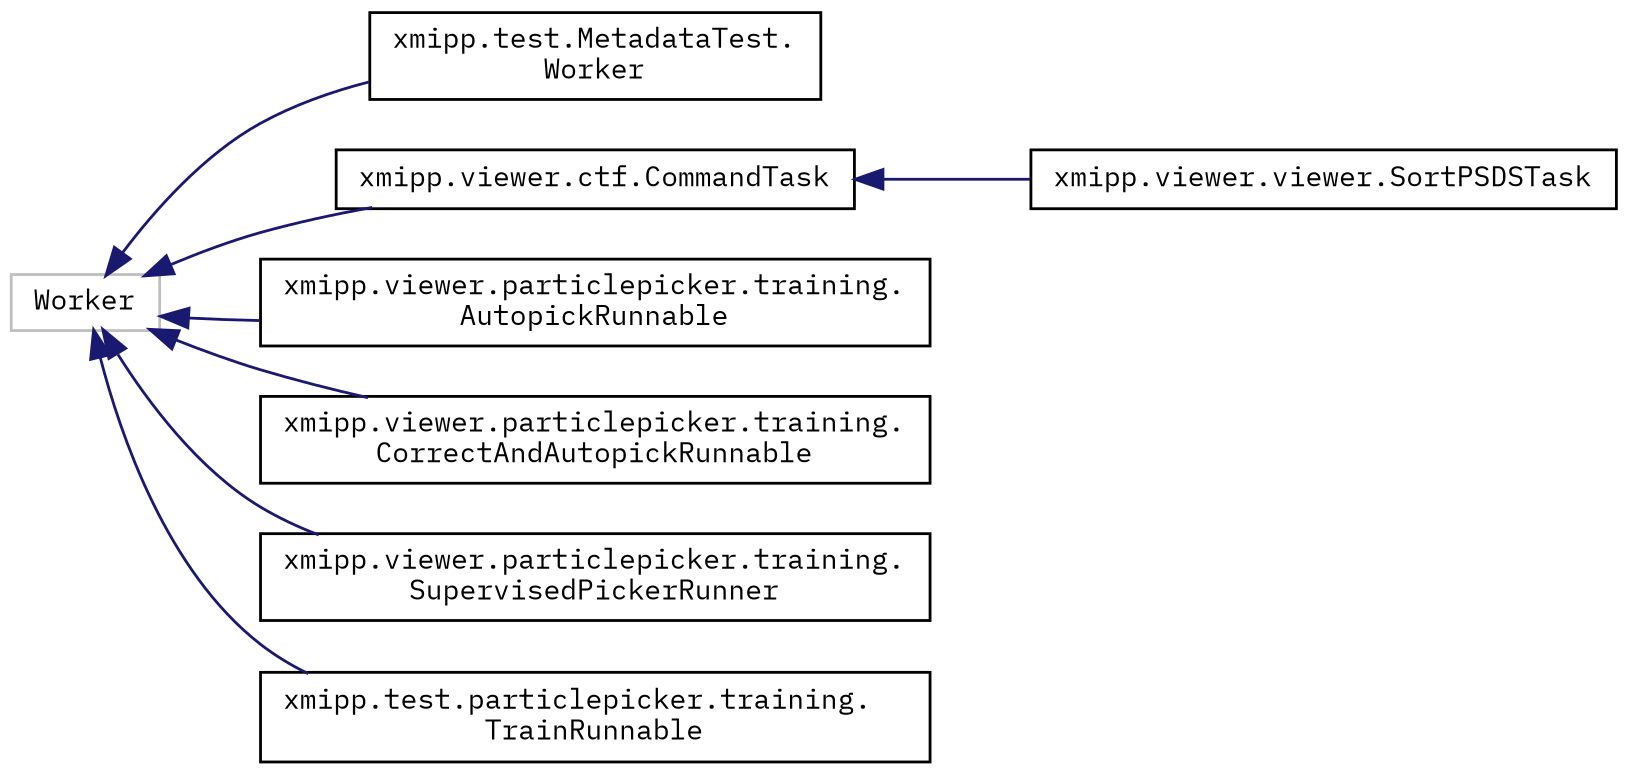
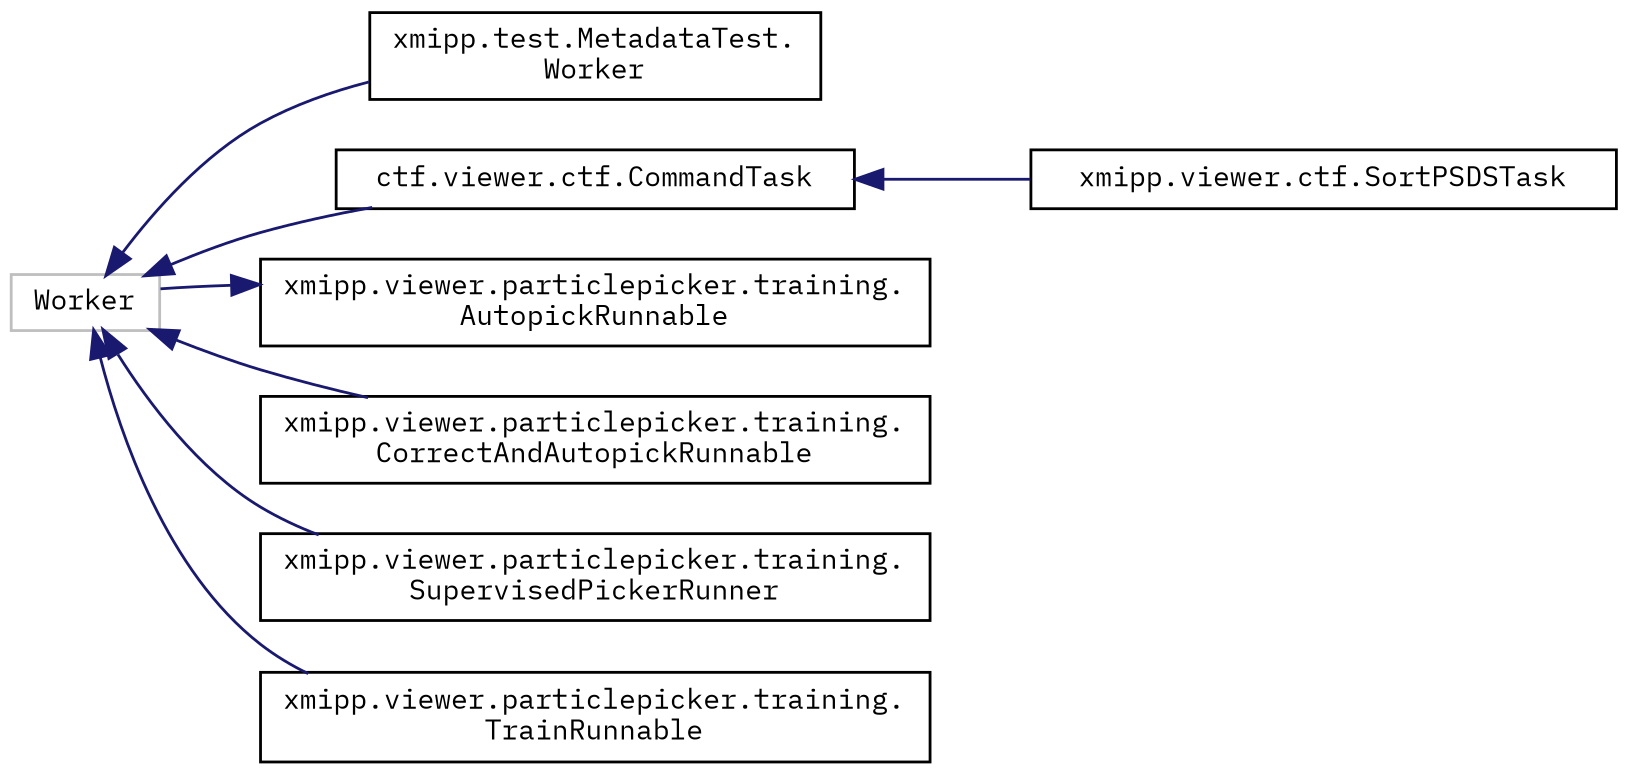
node "xmipp.viewer.ctf.CommandTask": label "xmipp.viewer.ctf.CommandTask" -> "ctf.viewer.ctf.CommandTask"
node "xmipp.viewer.viewer.SortPSDSTask": label "xmipp.viewer.viewer.SortPSDSTask" -> "xmipp.viewer.ctf.SortPSDSTask"
edge "xmipp.viewer.particlepicker.training. AutopickRunnable" -> "Worker": reversed
node "xmipp.test.particlepicker.training. TrainRunnable": label "xmipp.test.particlepicker.training. TrainRunnable" -> "xmipp.viewer.particlepicker.training. TrainRunnable"
